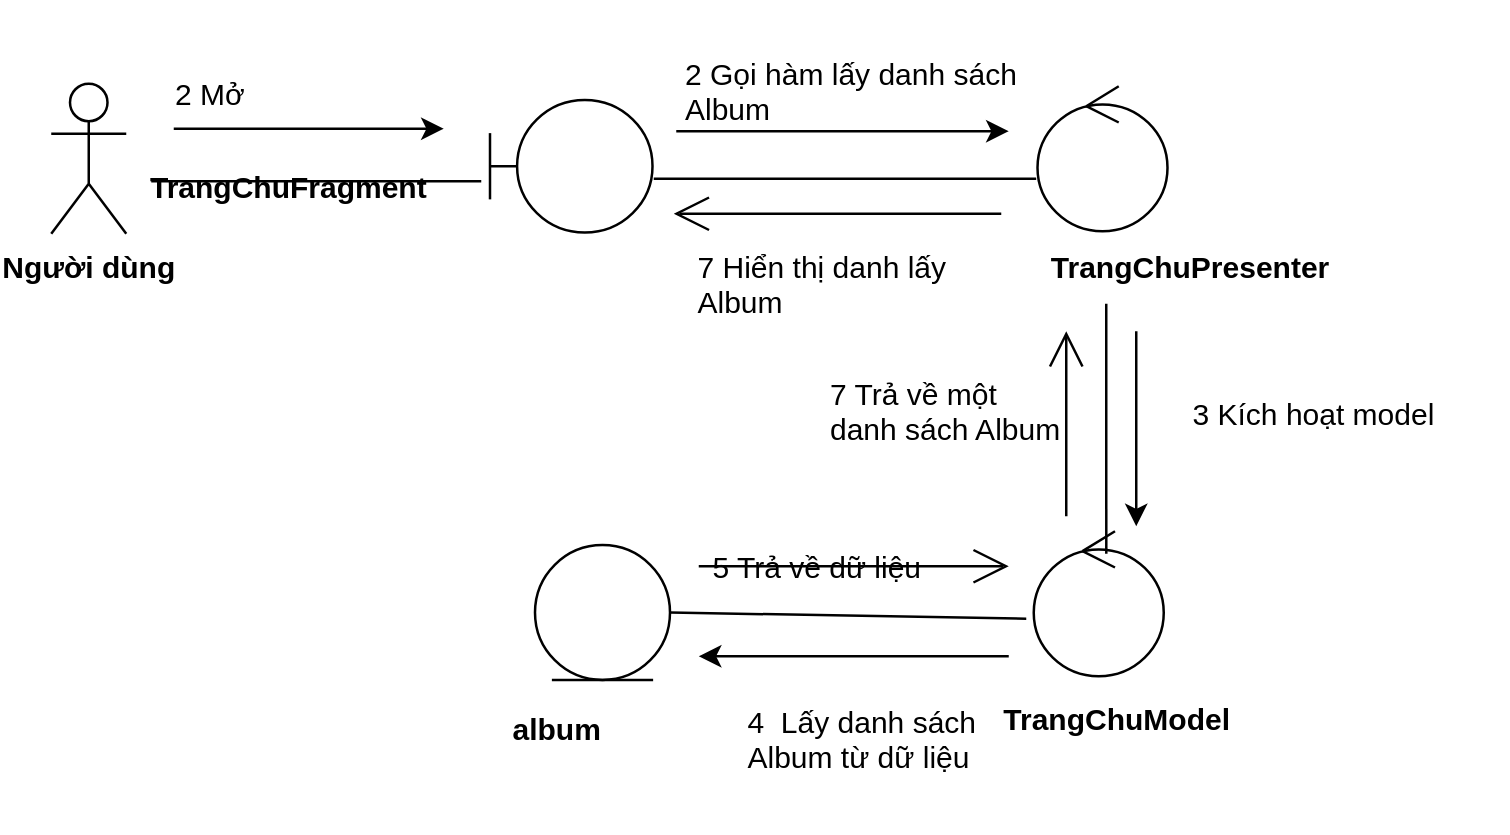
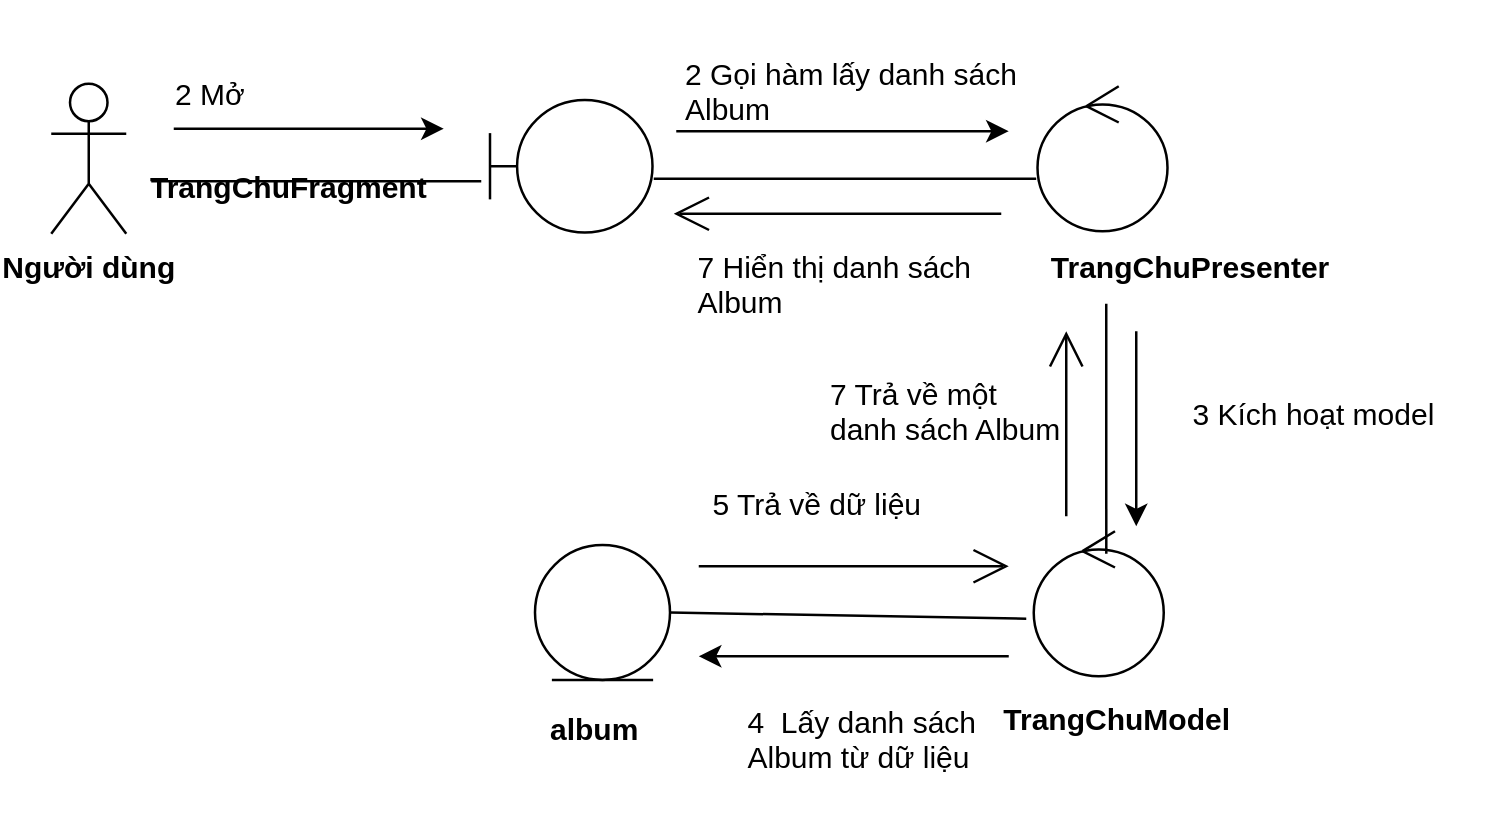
node "7 Hiển thị danh lấy Album": label "7 Hiển thị danh lấy Album" -> "7 Hiển thị danh sách Album"
node "5 Trả về dữ liệu": moved (826, 561) -> (826, 499)
node "album": moved (570, 743) -> (608, 743)
